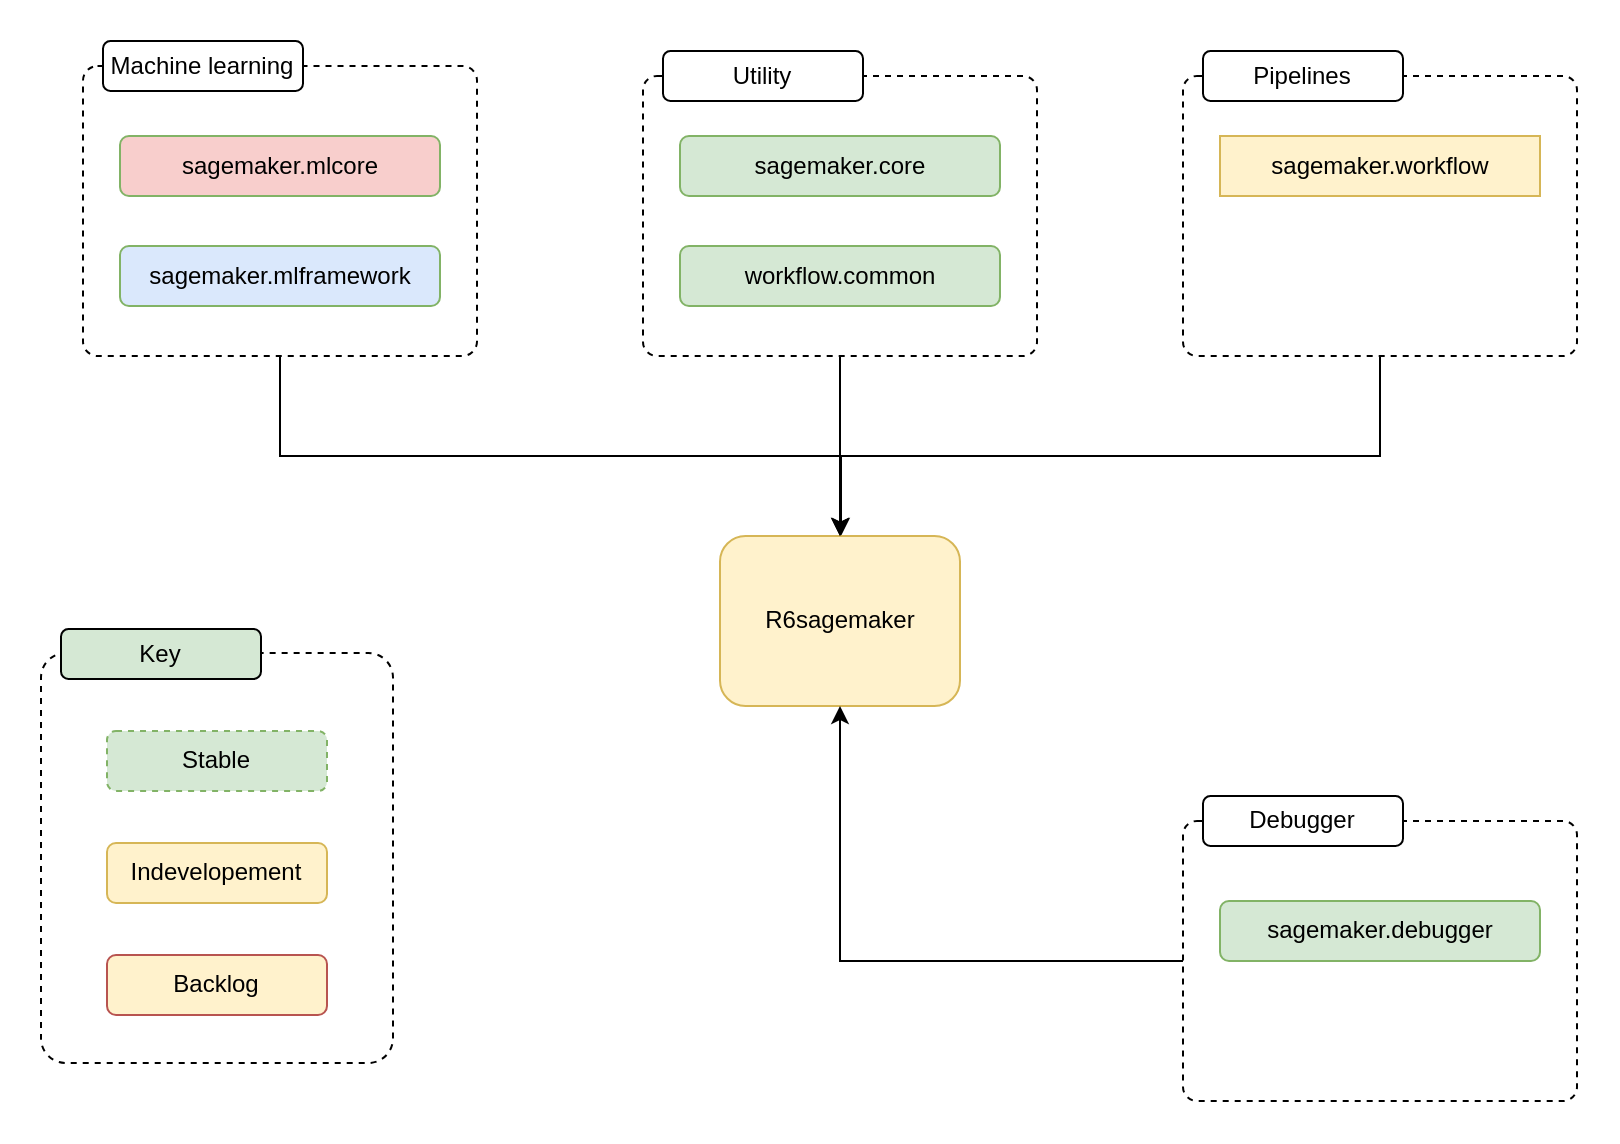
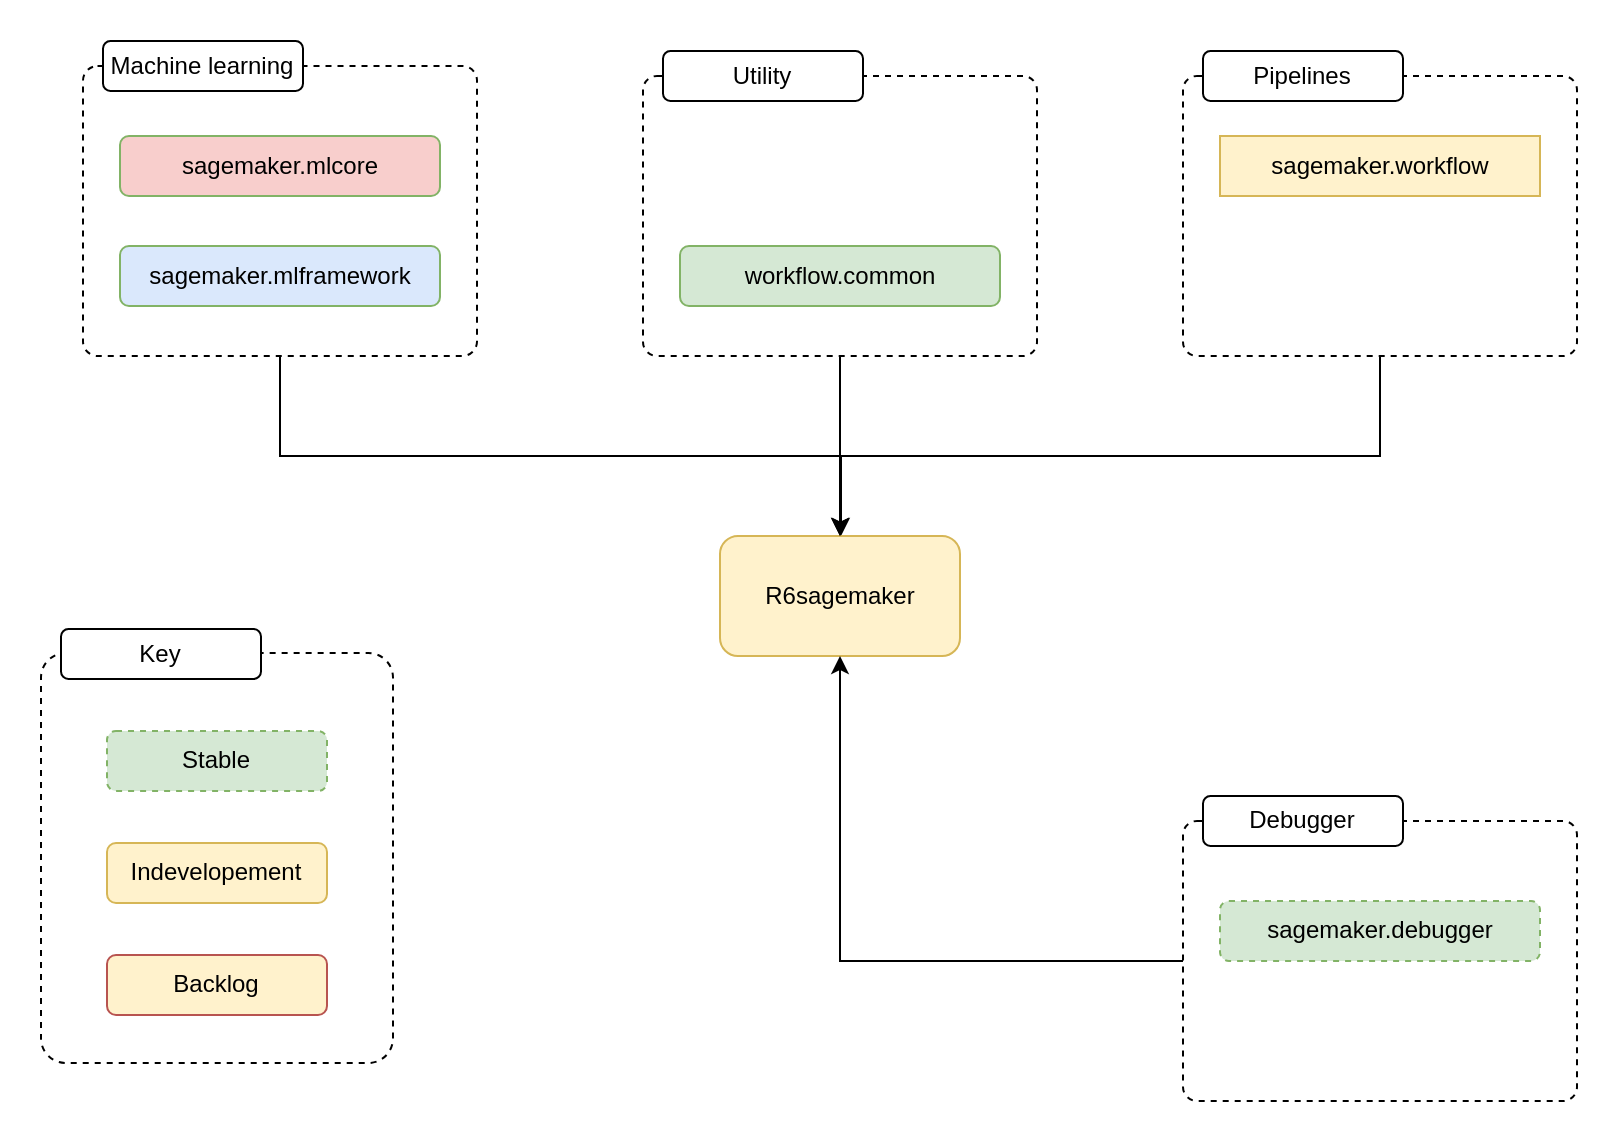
node "sagemaker.core": removed
node "R6sagemaker": size 240x170 -> 240x120
node "Key": fillcolor #d5e8d4 -> #ffffff
node "sagemaker.debugger": style solid -> dashed
